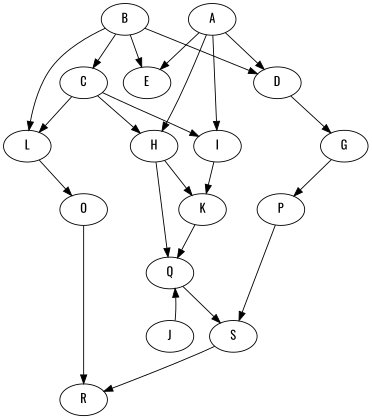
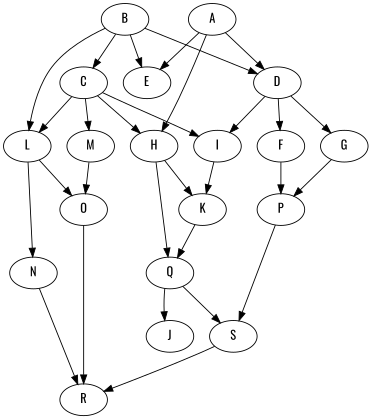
edge "A" -> "I": now "D" -> "I"
node "M": added
node "F": added
node "N": added
edge "J" -> "Q": reversed
